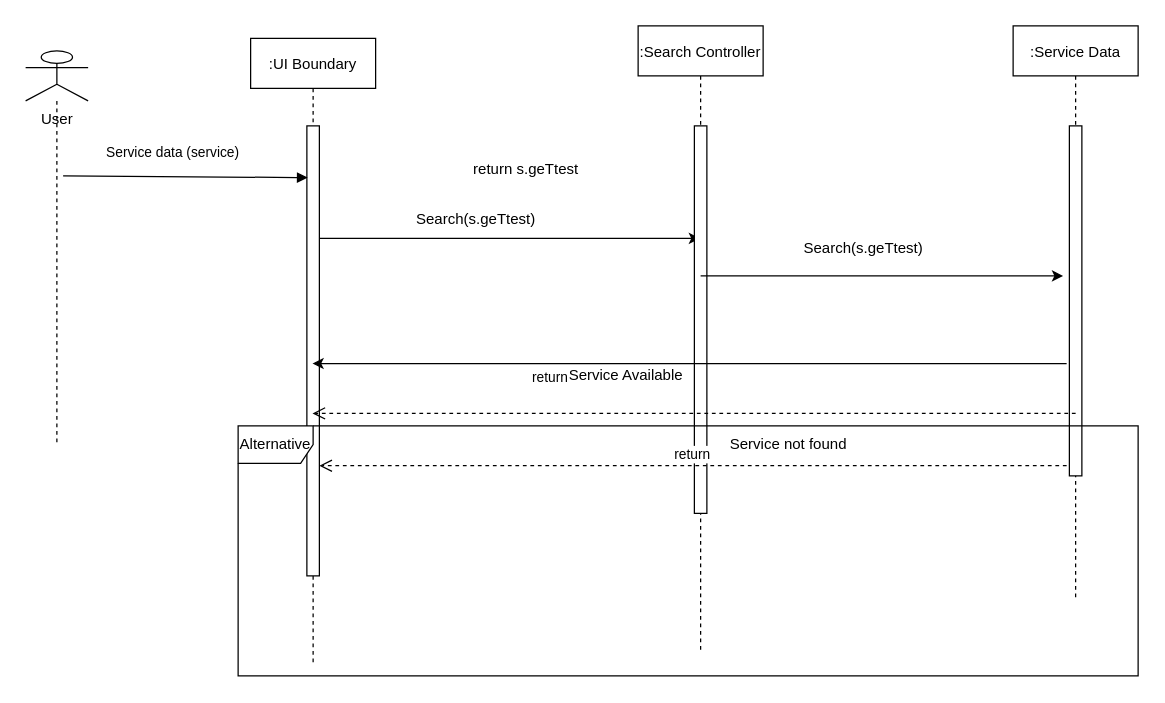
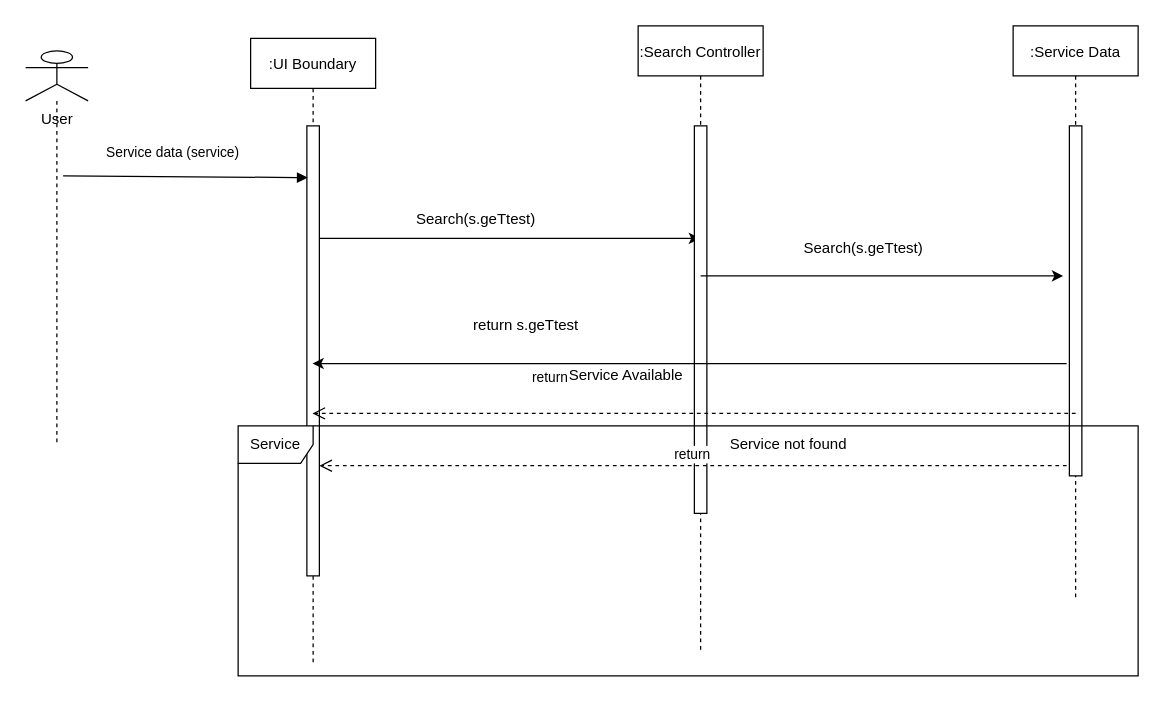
node "return s.geTtest": moved (526, 169) -> (526, 326)
node "Alternative": label "Alternative" -> "Service"
